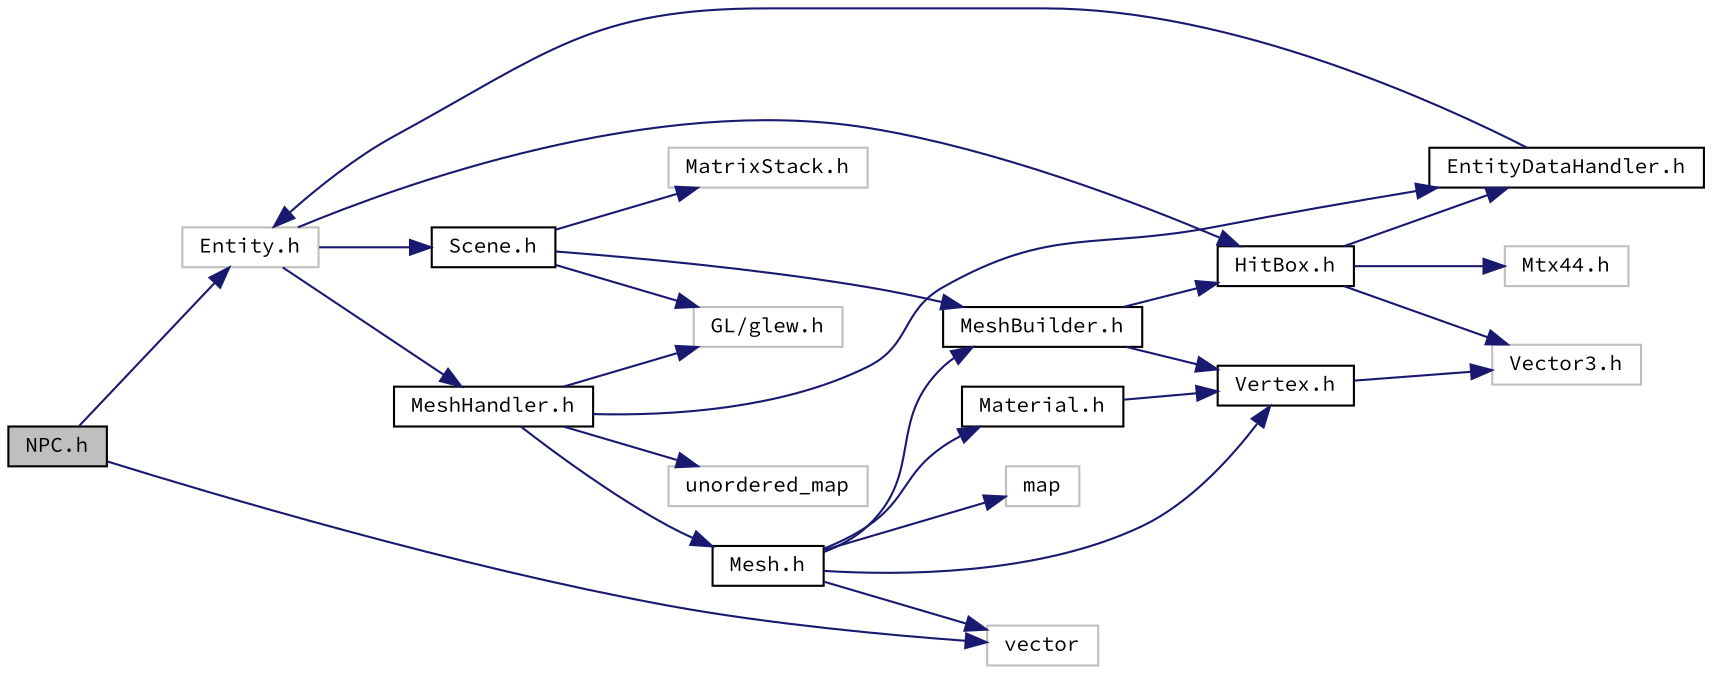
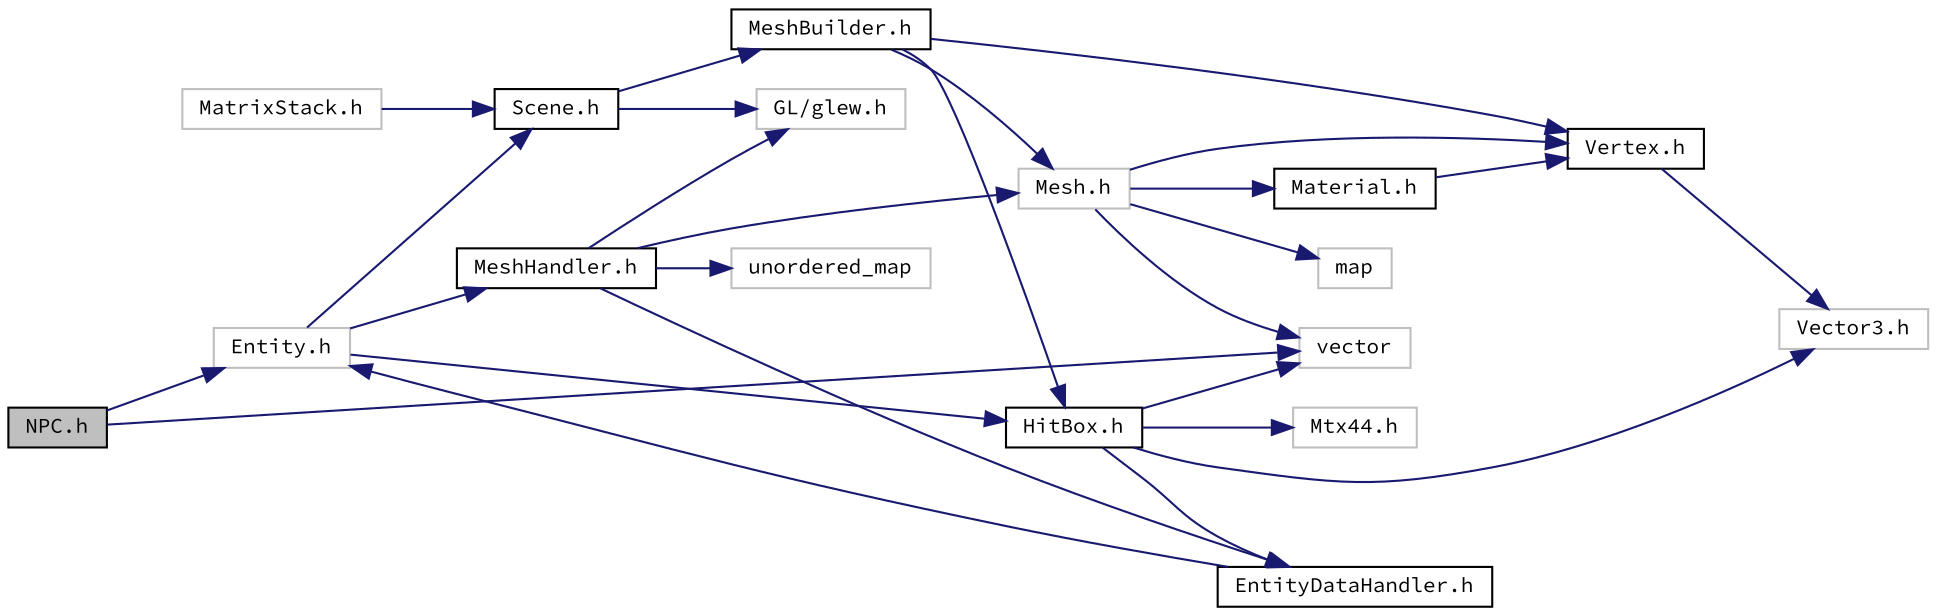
edge "Scene.h" -> "MatrixStack.h": reversed
edge "HitBox.h" -> "vector": added
edge "Mesh.h" -> "MeshBuilder.h": reversed
node "Mesh.h": color black -> grey75
